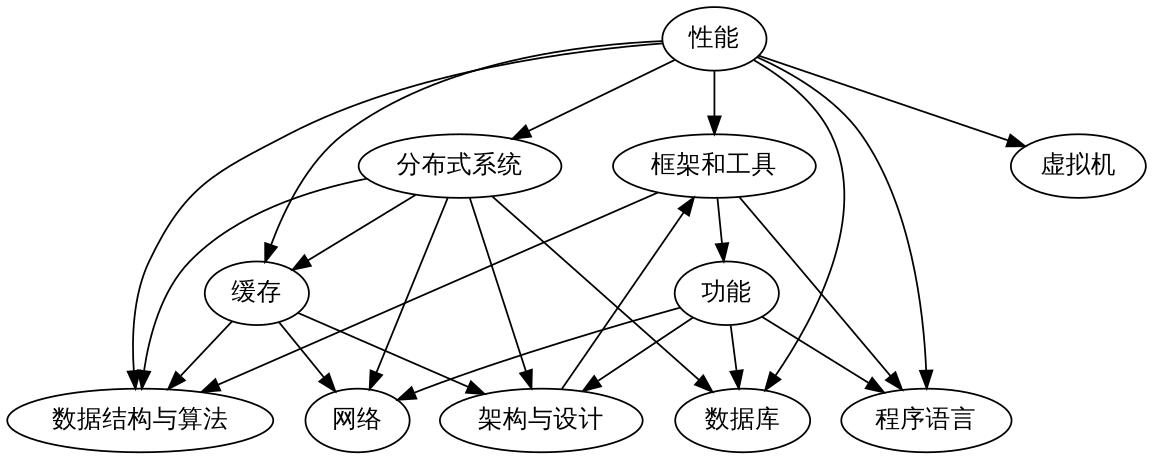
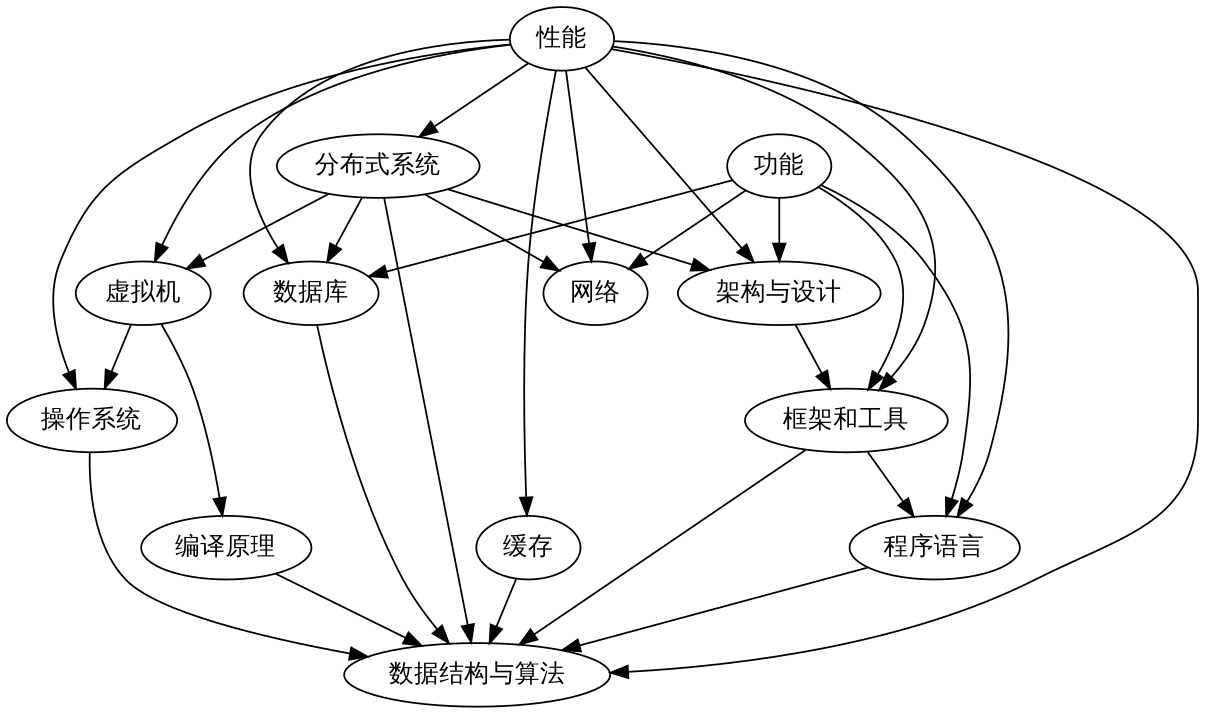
edge "框架和工具" -> "功能": reversed
edge "分布式系统" -> "缓存": now "分布式系统" -> "虚拟机"
edge "缓存" -> "架构与设计": now "性能" -> "架构与设计"
edge "缓存" -> "网络": now "性能" -> "网络"
node "操作系统": added
edge "数据库" -> "数据结构与算法": added
node "编译原理": added
edge "程序语言" -> "数据结构与算法": added
